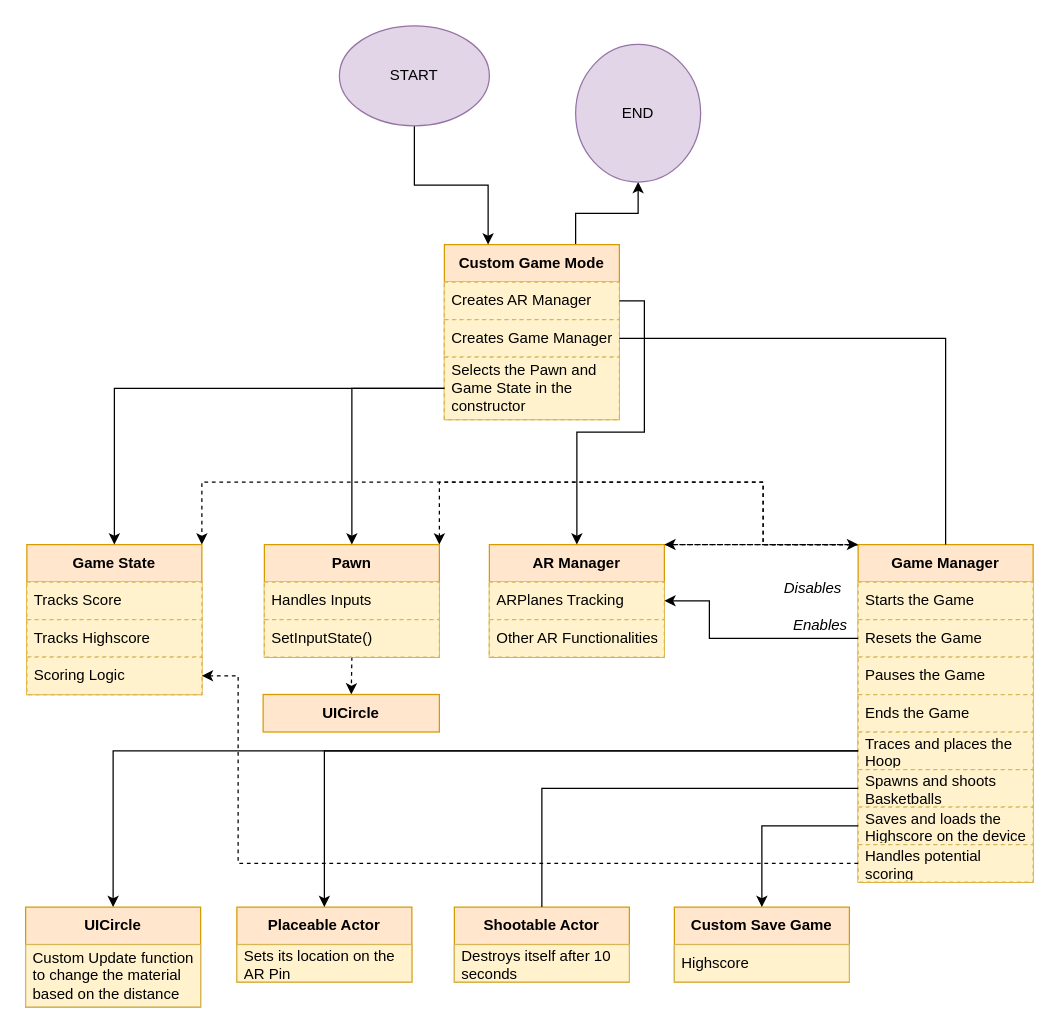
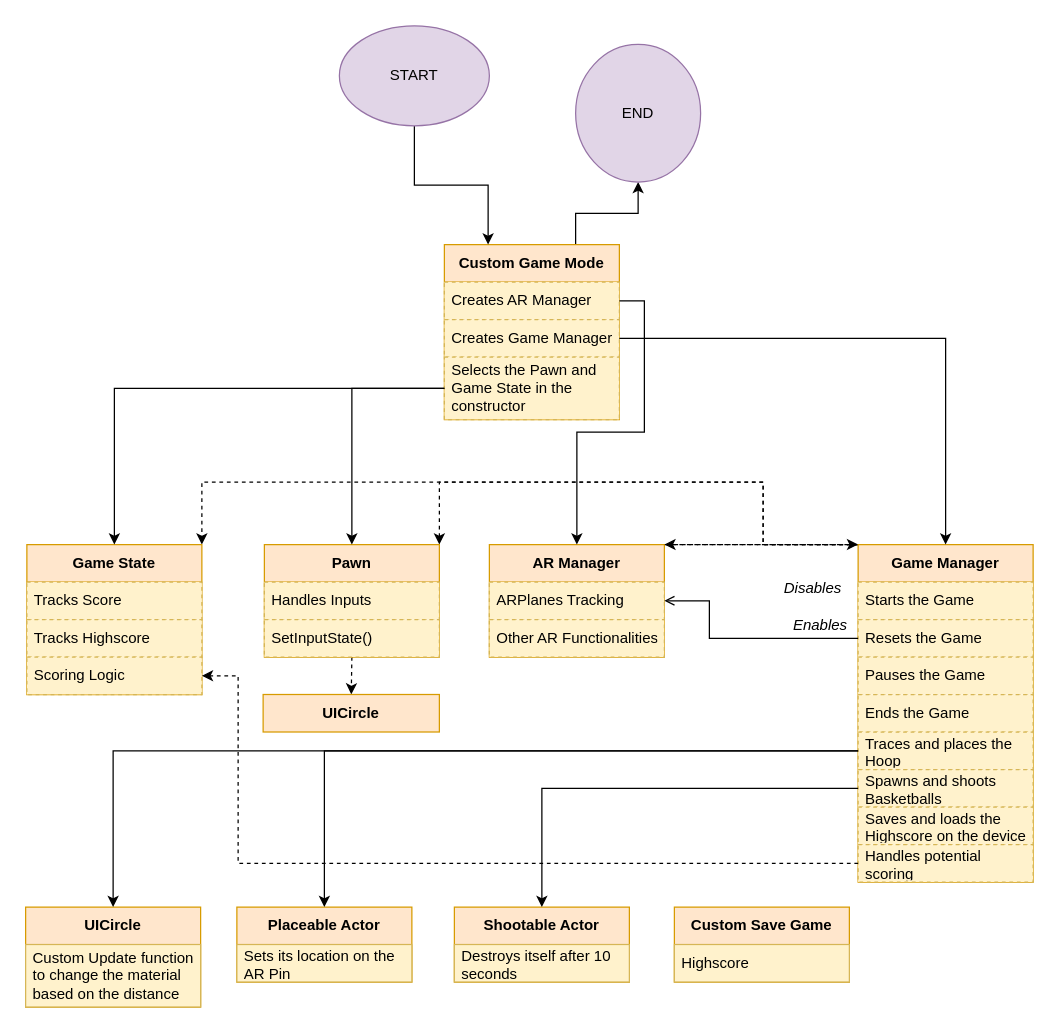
edge "Creates Game Manager" -- "Game Manager": arrowhead none -> classic
edge "Resets the Game" -> "ARPlanes Tracking": arrowhead classic -> open
edge "Saves and loads the Highscore on the device" -> "Custom Save Game": removed
edge "Spawns and shoots Basketballs" -- "Shootable Actor": arrowhead none -> classic
